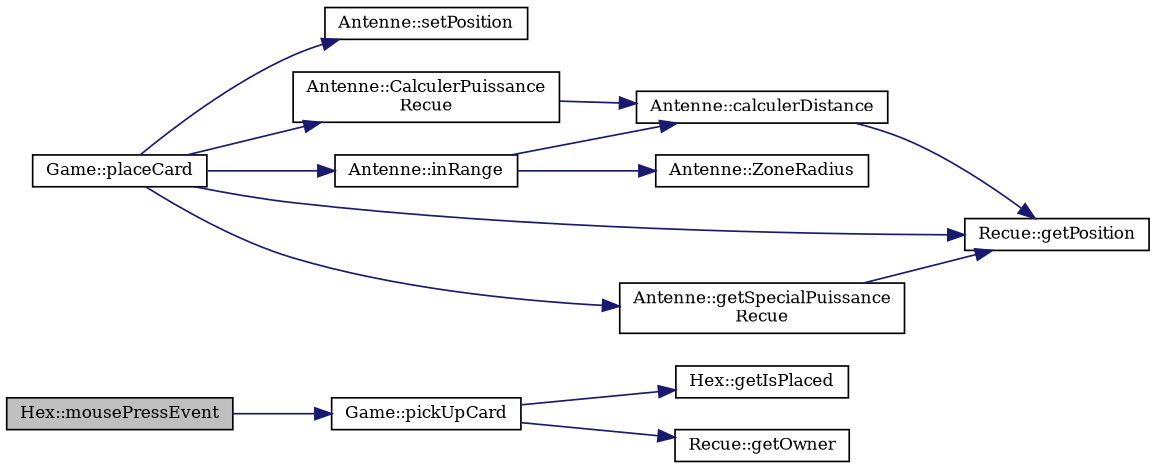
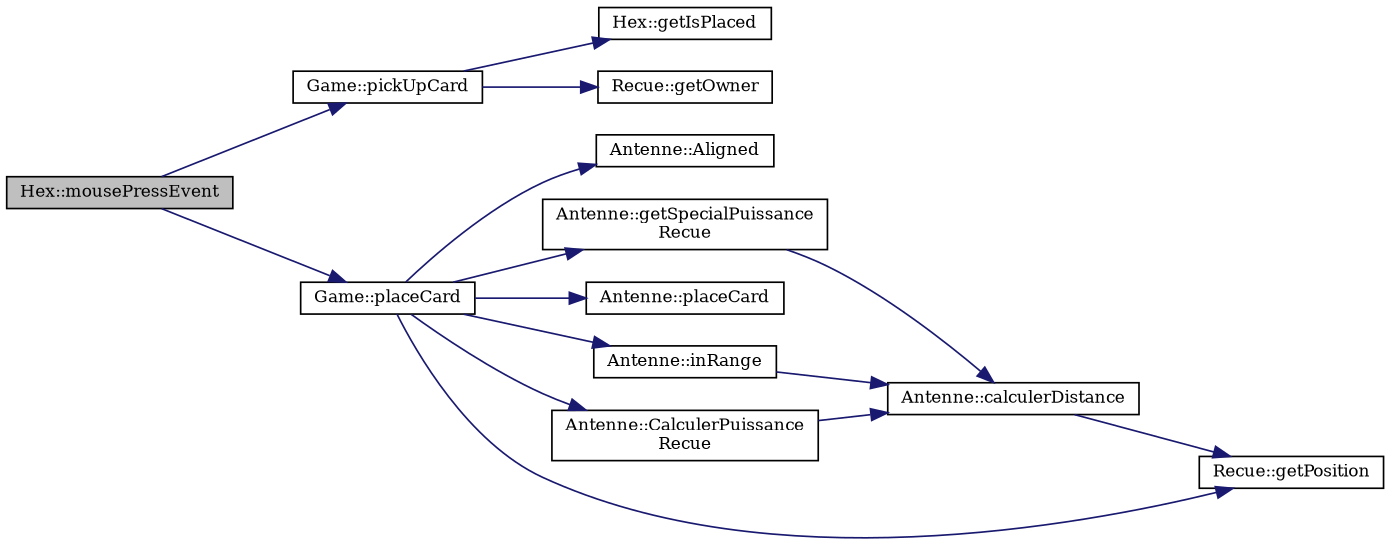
node "Antenne::setPosition": label "Antenne::setPosition" -> "Antenne::placeCard"
node "Antenne::Aligned": added
node "Antenne::ZoneRadius": removed
edge "Hex::mousePressEvent" -> "Game::placeCard": added
edge "Antenne::getSpecialPuissance Recue" -> "Recue::getPosition": now "Antenne::getSpecialPuissance Recue" -> "Antenne::calculerDistance"
